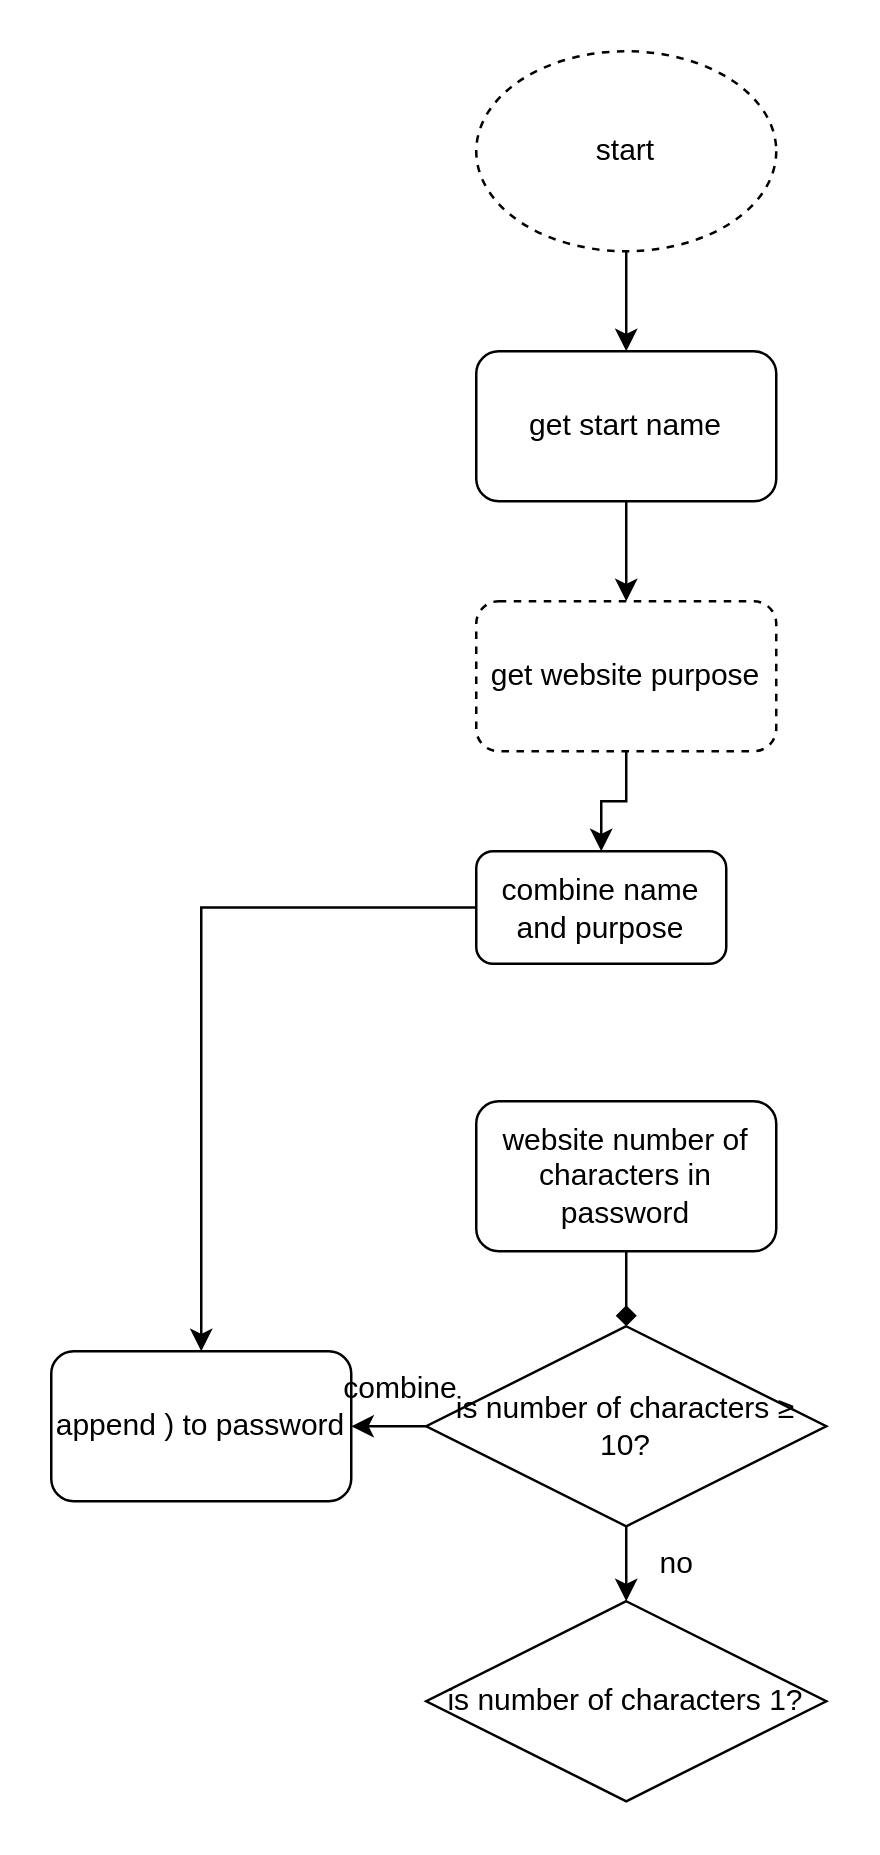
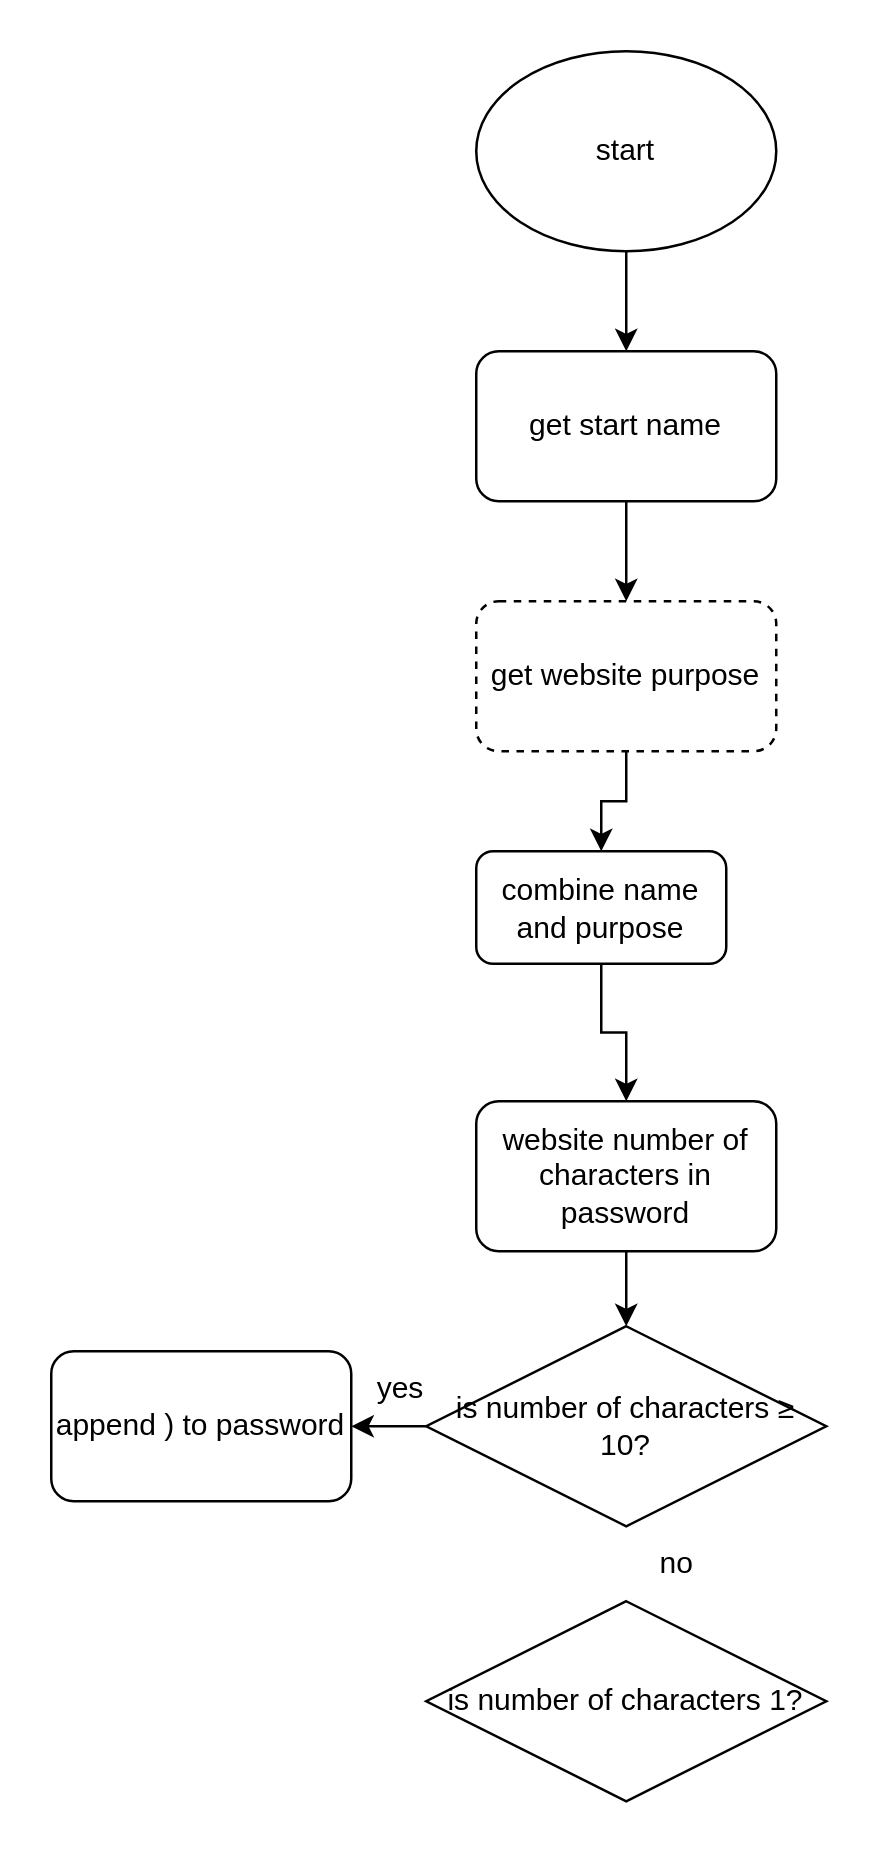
node "start": style dashed -> solid
edge "combine name and purpose" -> "append ) to password": now "combine name and purpose" -> "website number of characters in password"
edge "website number of characters in password" -> "is number of characters ≥ 10?": arrowhead diamond -> classic
node "combine": label "combine" -> "yes"
edge "is number of characters ≥ 10?" -> "is number of characters 1?": removed
